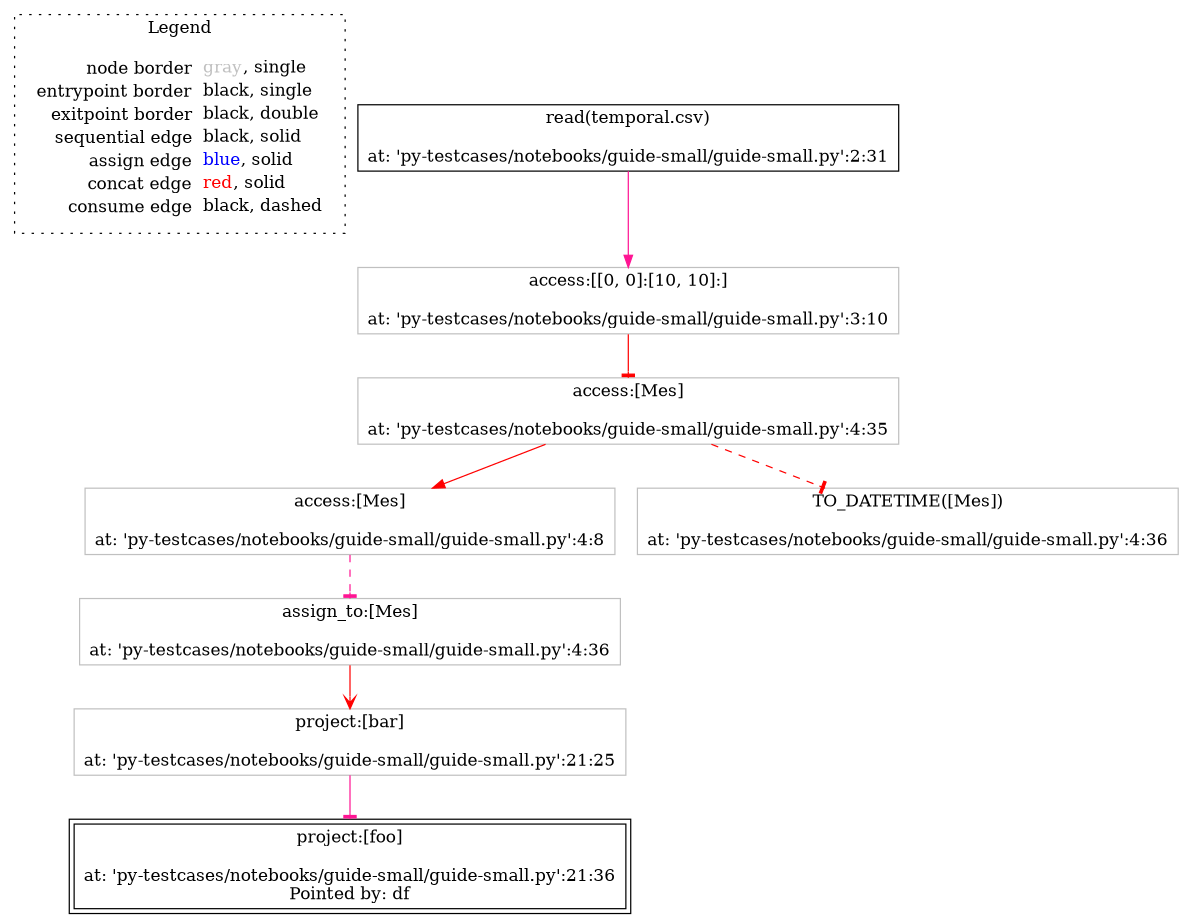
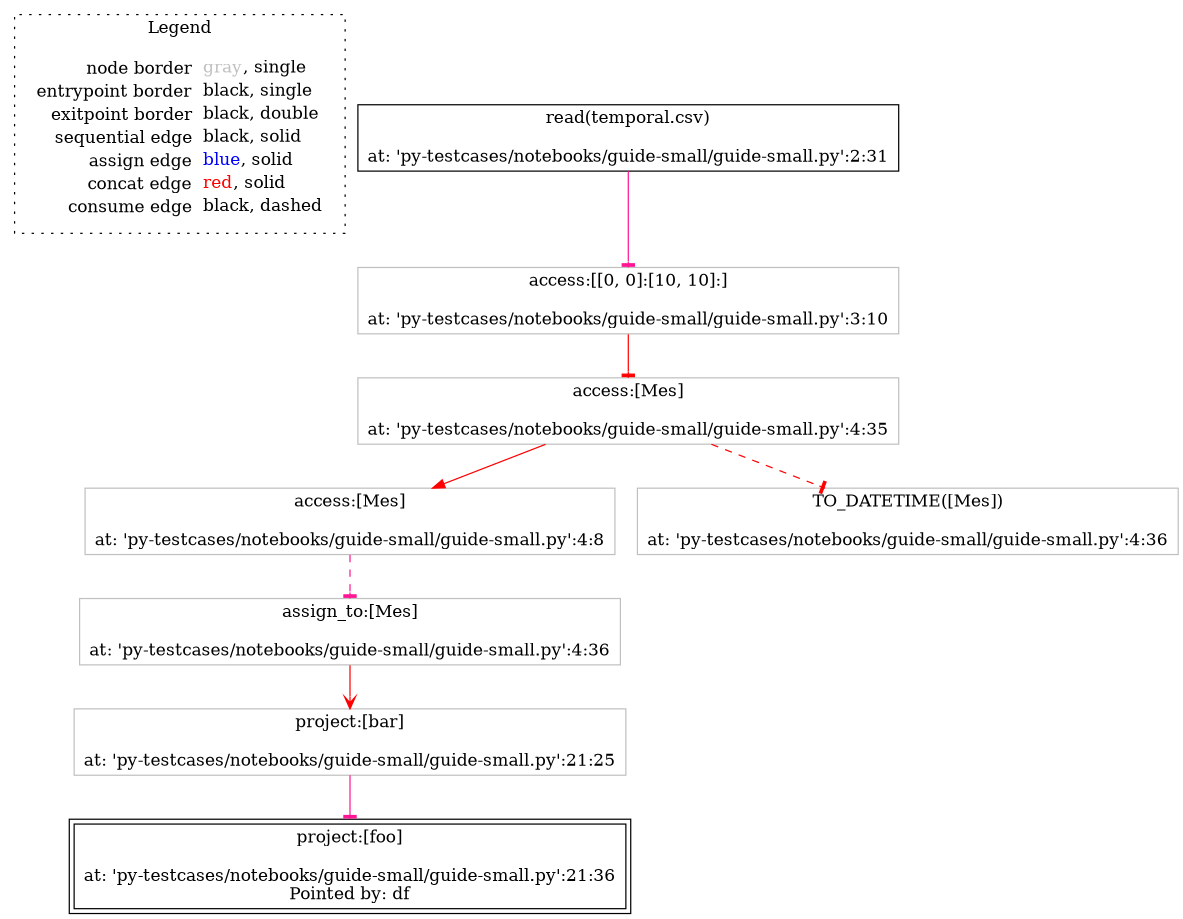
edge "read(temporal.csv)" -> "access:[[0, 0]:[10, 10]:]": arrowhead normal -> tee
